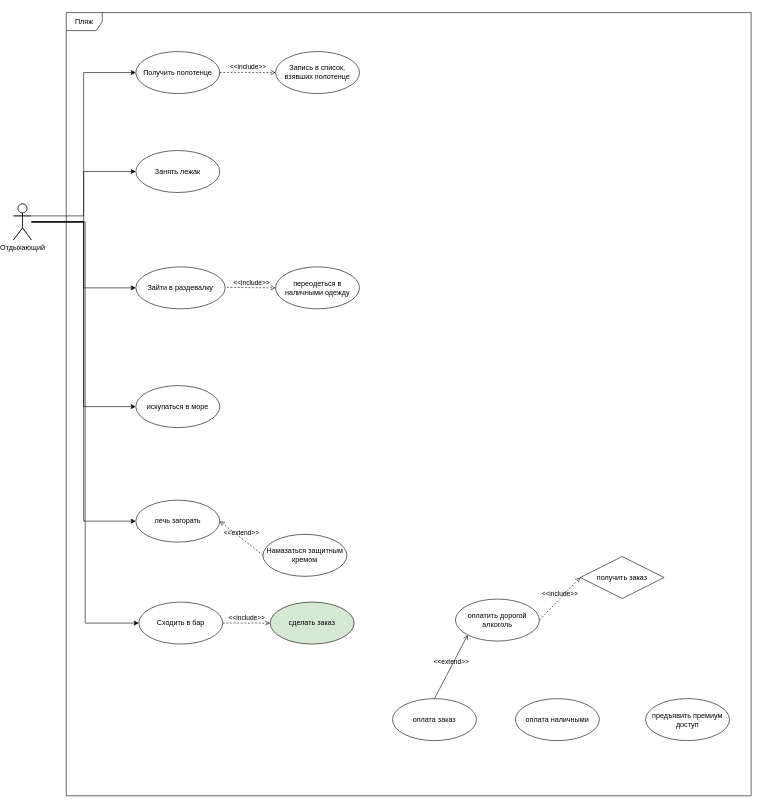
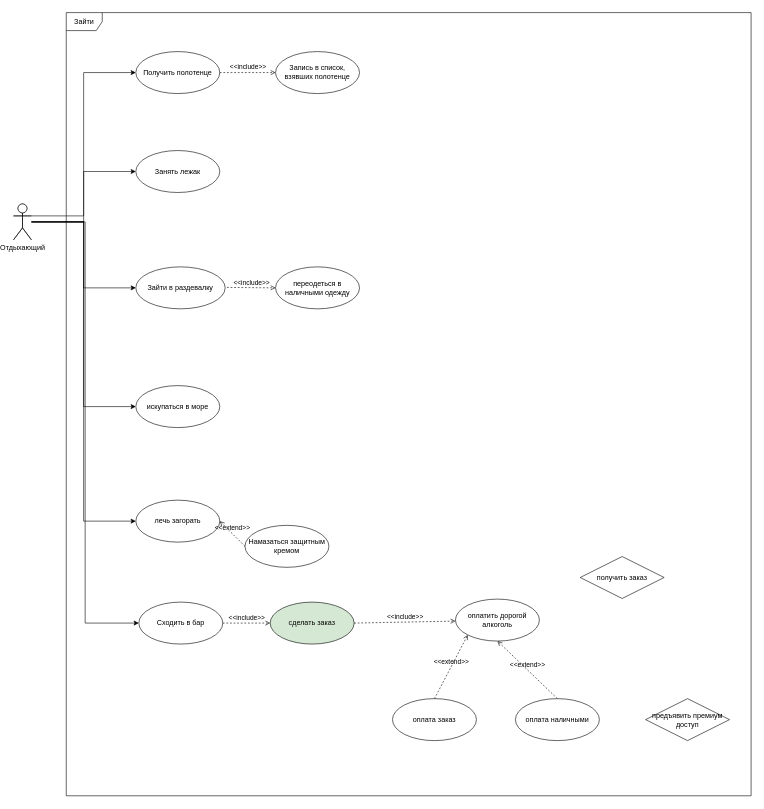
node "Пляж": label "Пляж" -> "Зайти"
node "Намазаться защитным кремом": moved (305, 555) -> (287, 546)
edge "оплатить дорогой алкоголь" -> "получить заказ": removed, label "<<include>>"
edge "сделать заказ" -> "оплатить дорогой алкоголь": added, label "<<include>>"
edge "оплата наличными" -> "оплатить дорогой алкоголь": added, label "<<extend>>"
edge "оплата заказ" -> "оплатить дорогой алкоголь": style solid -> dashed
node "предъявить премиум доступ": shape ellipse -> diamond
